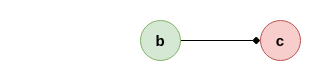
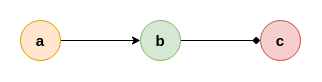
node "a": added
edge "a" -> "b": added
